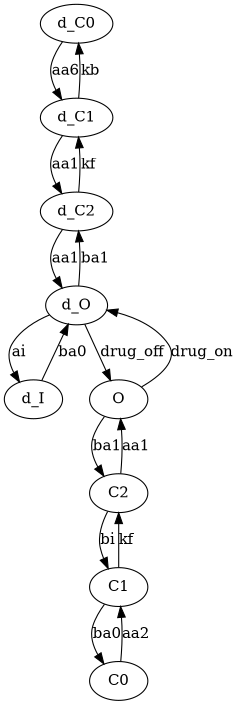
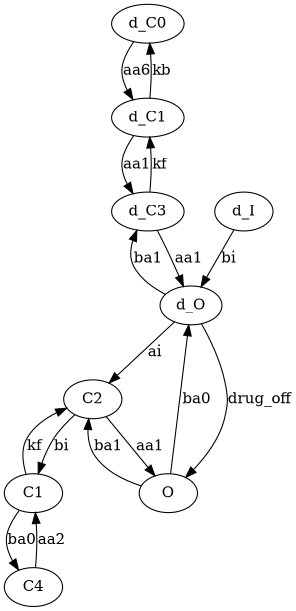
node "d_C2": label "d_C2" -> "d_C3"
edge "d_O" -> "d_I": now "d_O" -> "C2"
edge "d_I" -> "d_O": label "ba0" -> "bi"
edge "O" -> "d_O": label "drug_on" -> "ba0"
node "C0": label "C0" -> "C4"
